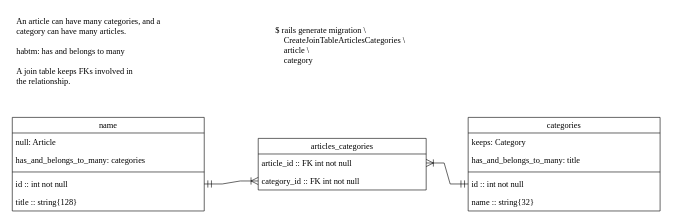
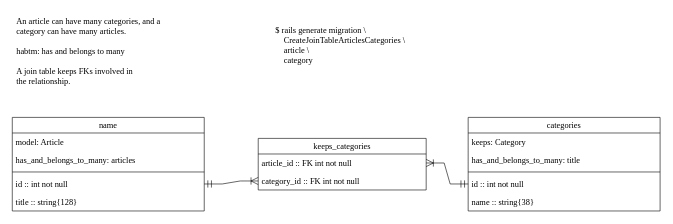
node "null: Article": label "null: Article" -> "model: Article"
node "articles_categories": label "articles_categories" -> "keeps_categories"
node "has_and_belongs_to_many: categories": label "has_and_belongs_to_many: categories" -> "has_and_belongs_to_many: articles"
node "name :: string{32}": label "name :: string{32}" -> "name :: string{38}"
